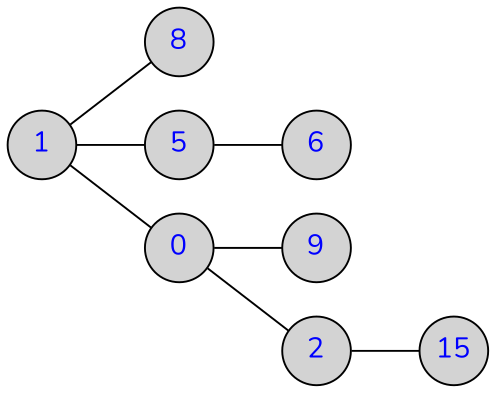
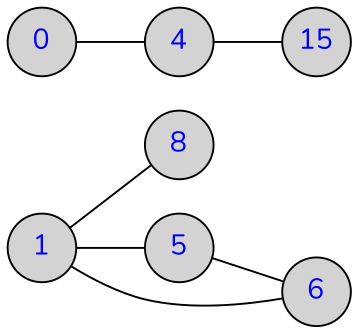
edge "1" -- "0": now "1" -- "6"
node "9": removed
node "2": label "2" -> "4"
